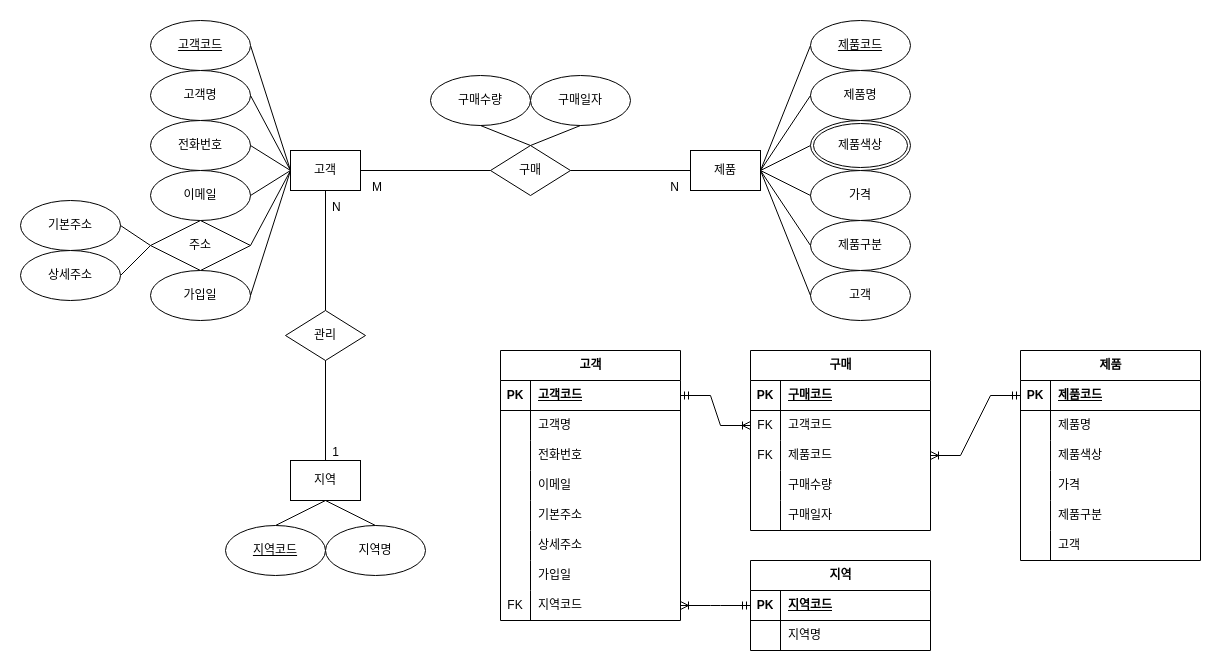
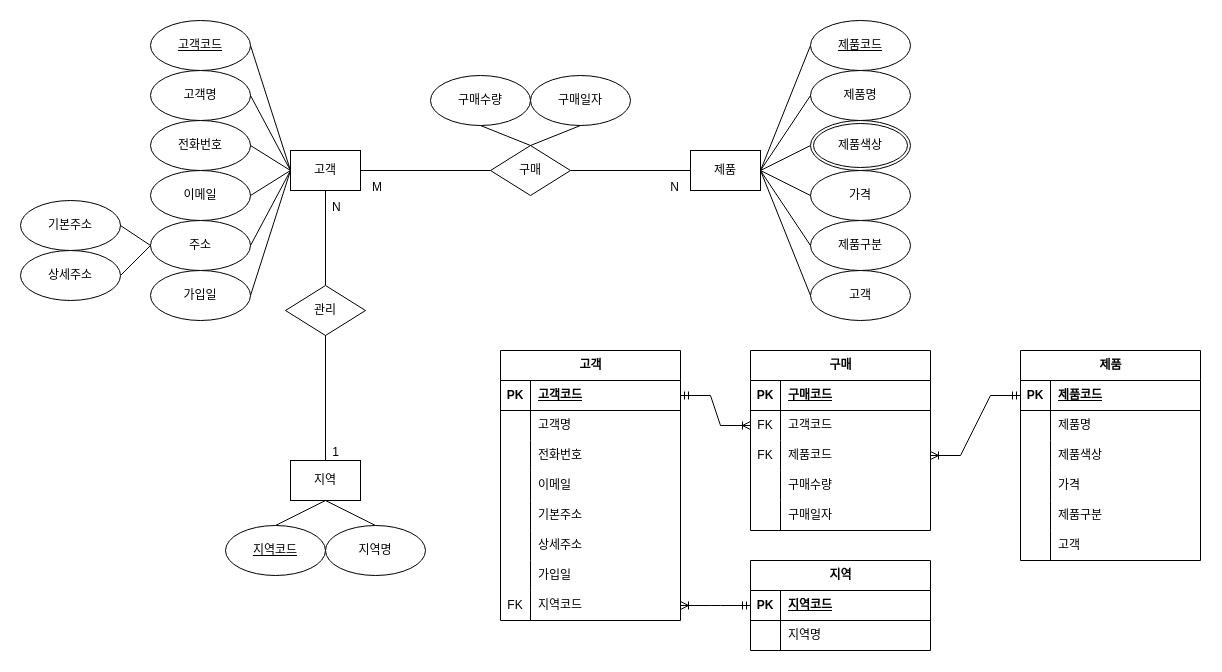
node "주소": shape diamond -> ellipse
node "관리": moved (326, 336) -> (326, 311)
